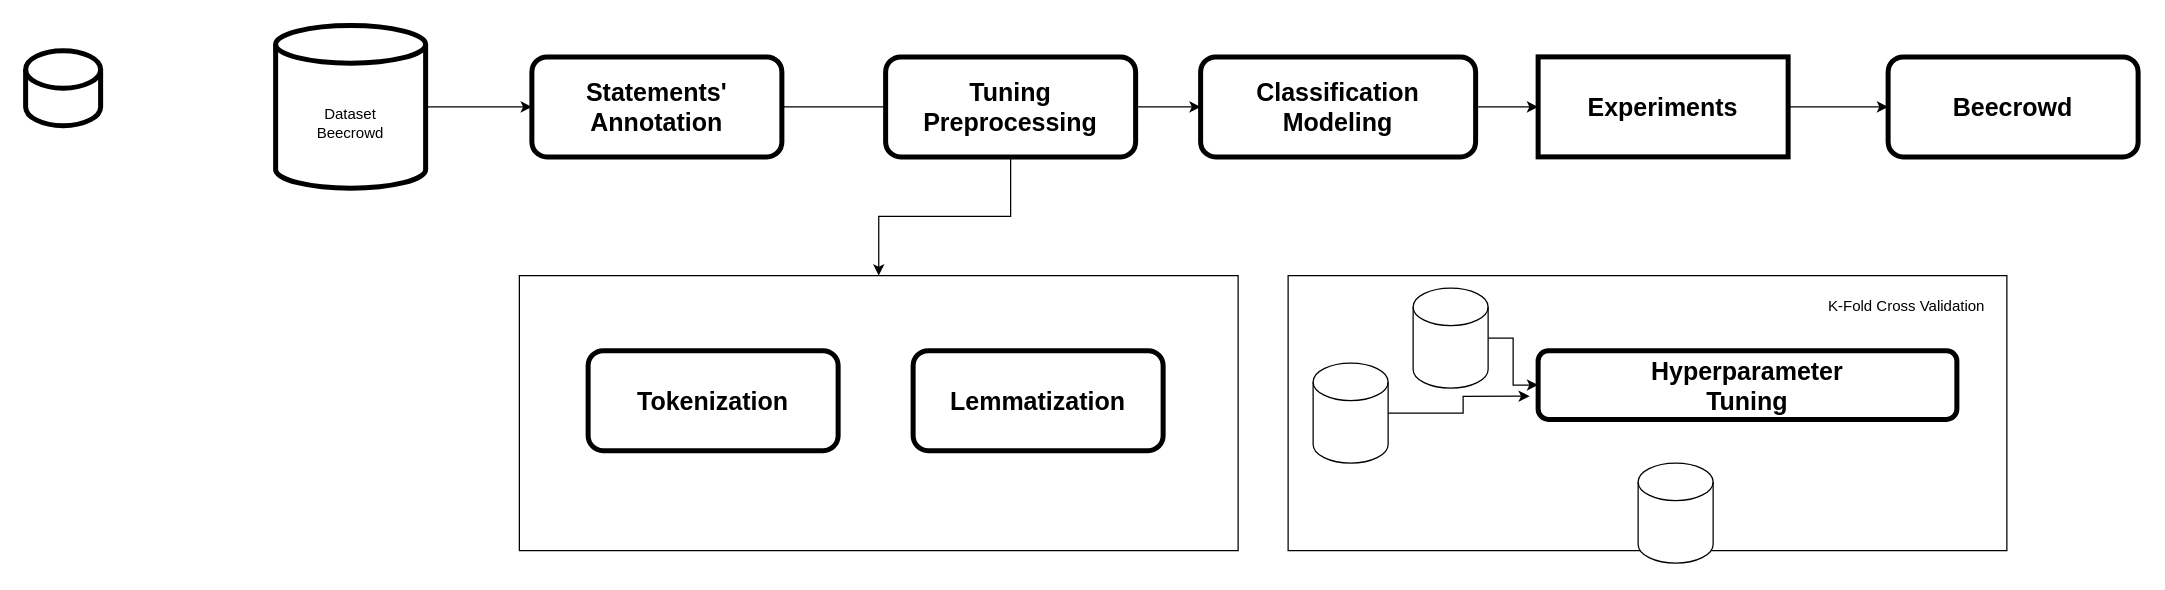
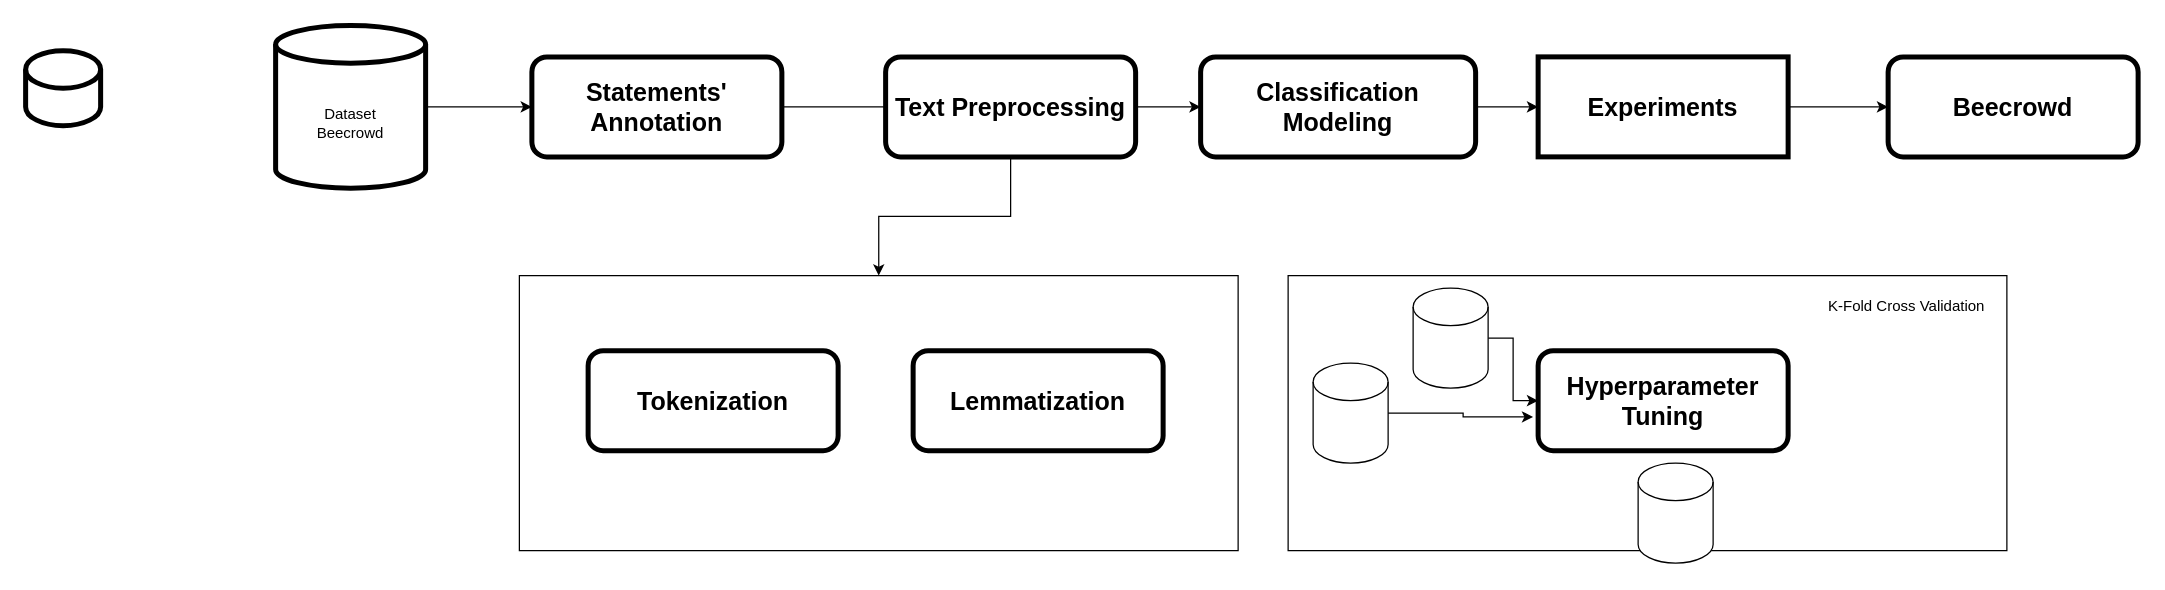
node "Tuning Preprocessing": label "Tuning Preprocessing" -> "Text Preprocessing"
node "Hyperparameter Tuning": size 419x69 -> 250x100
